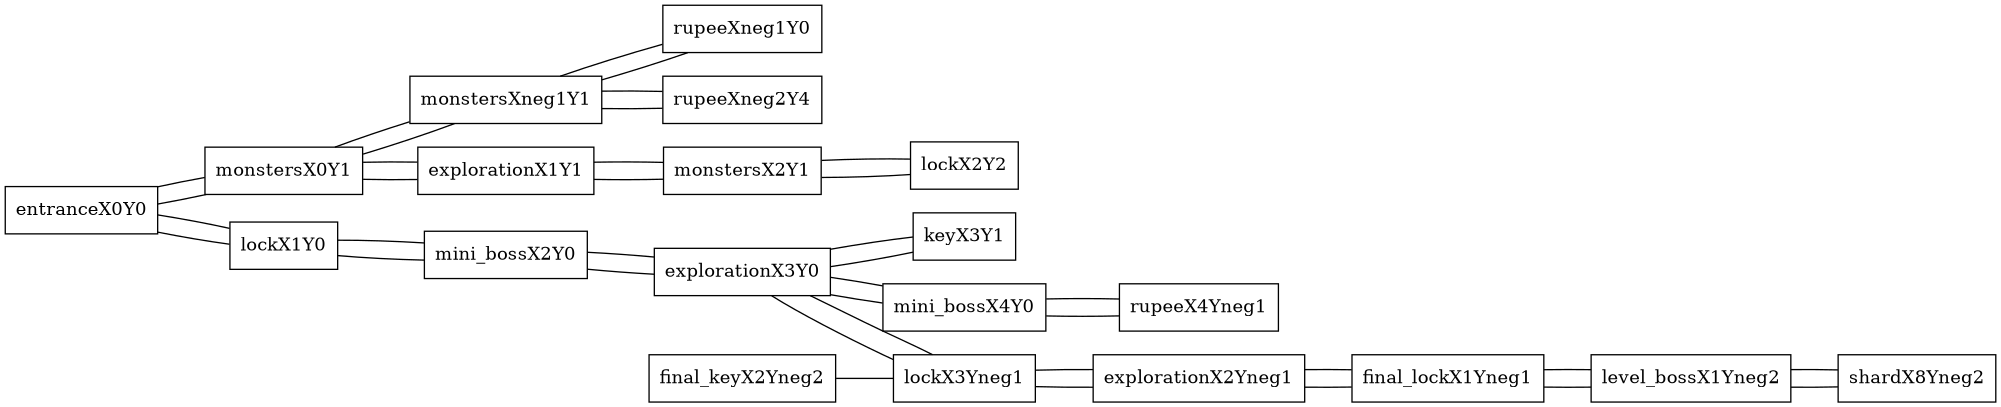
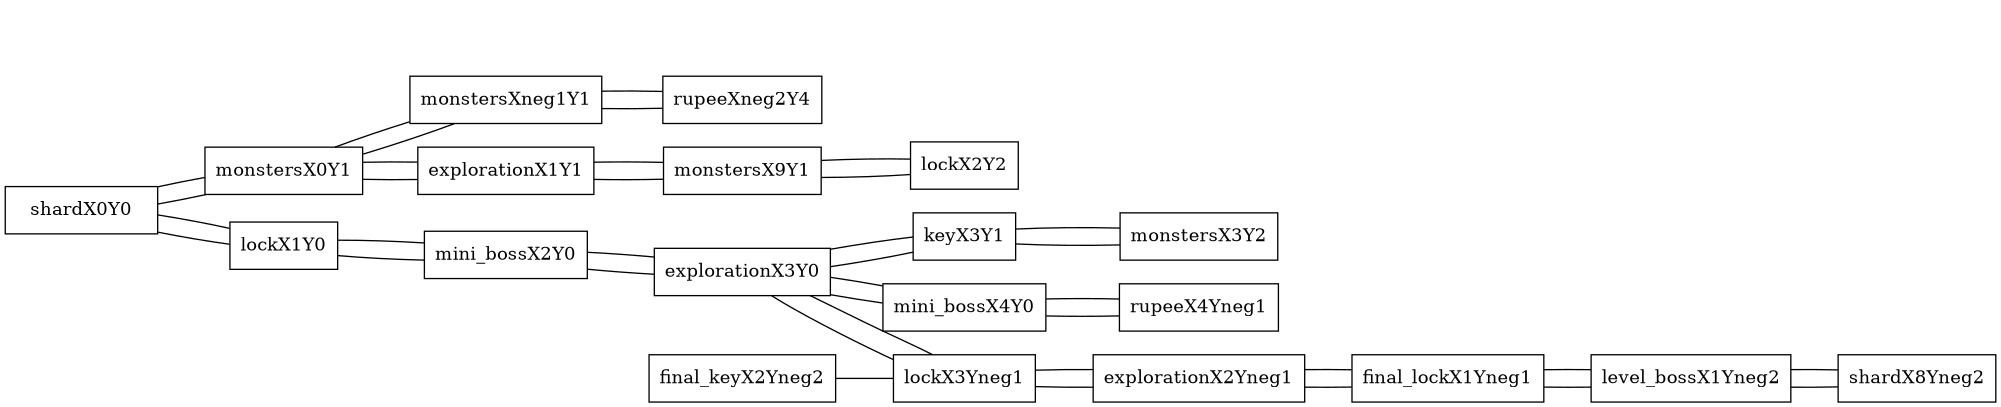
node "rupeeXneg1Y0": removed
node "monstersX2Y1": label "monstersX2Y1" -> "monstersX9Y1"
node "entranceX0Y0": label "entranceX0Y0" -> "shardX0Y0"
node "monstersX3Y2": added
